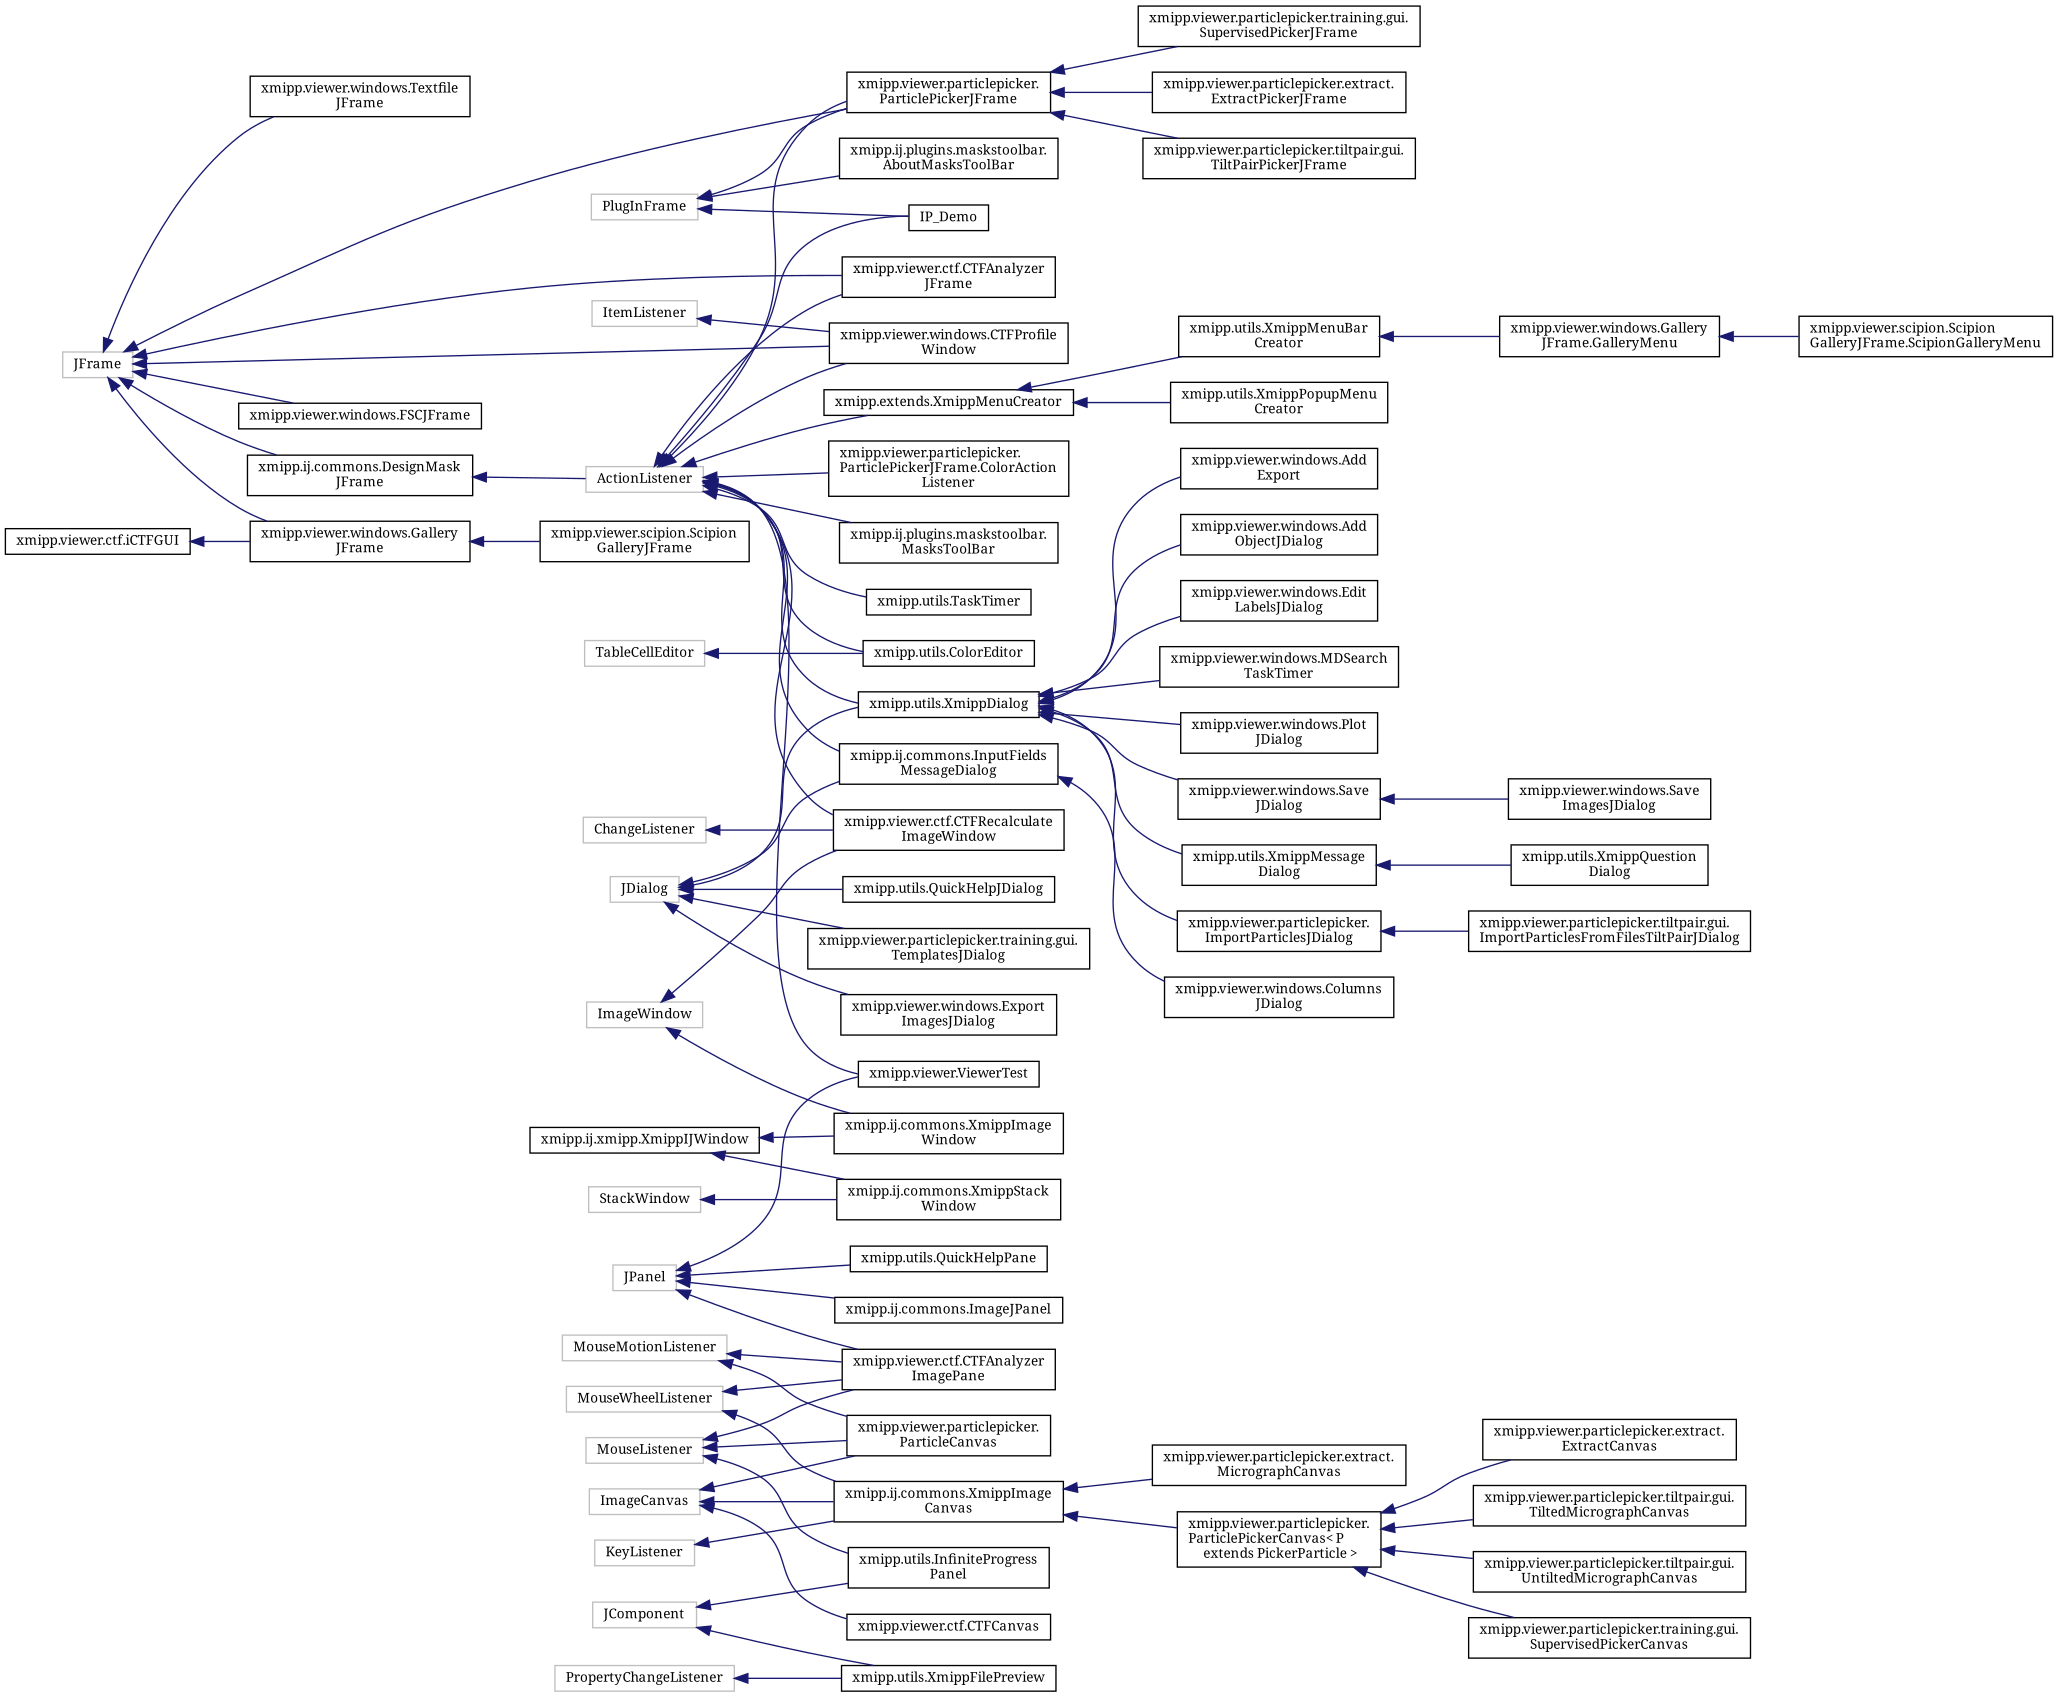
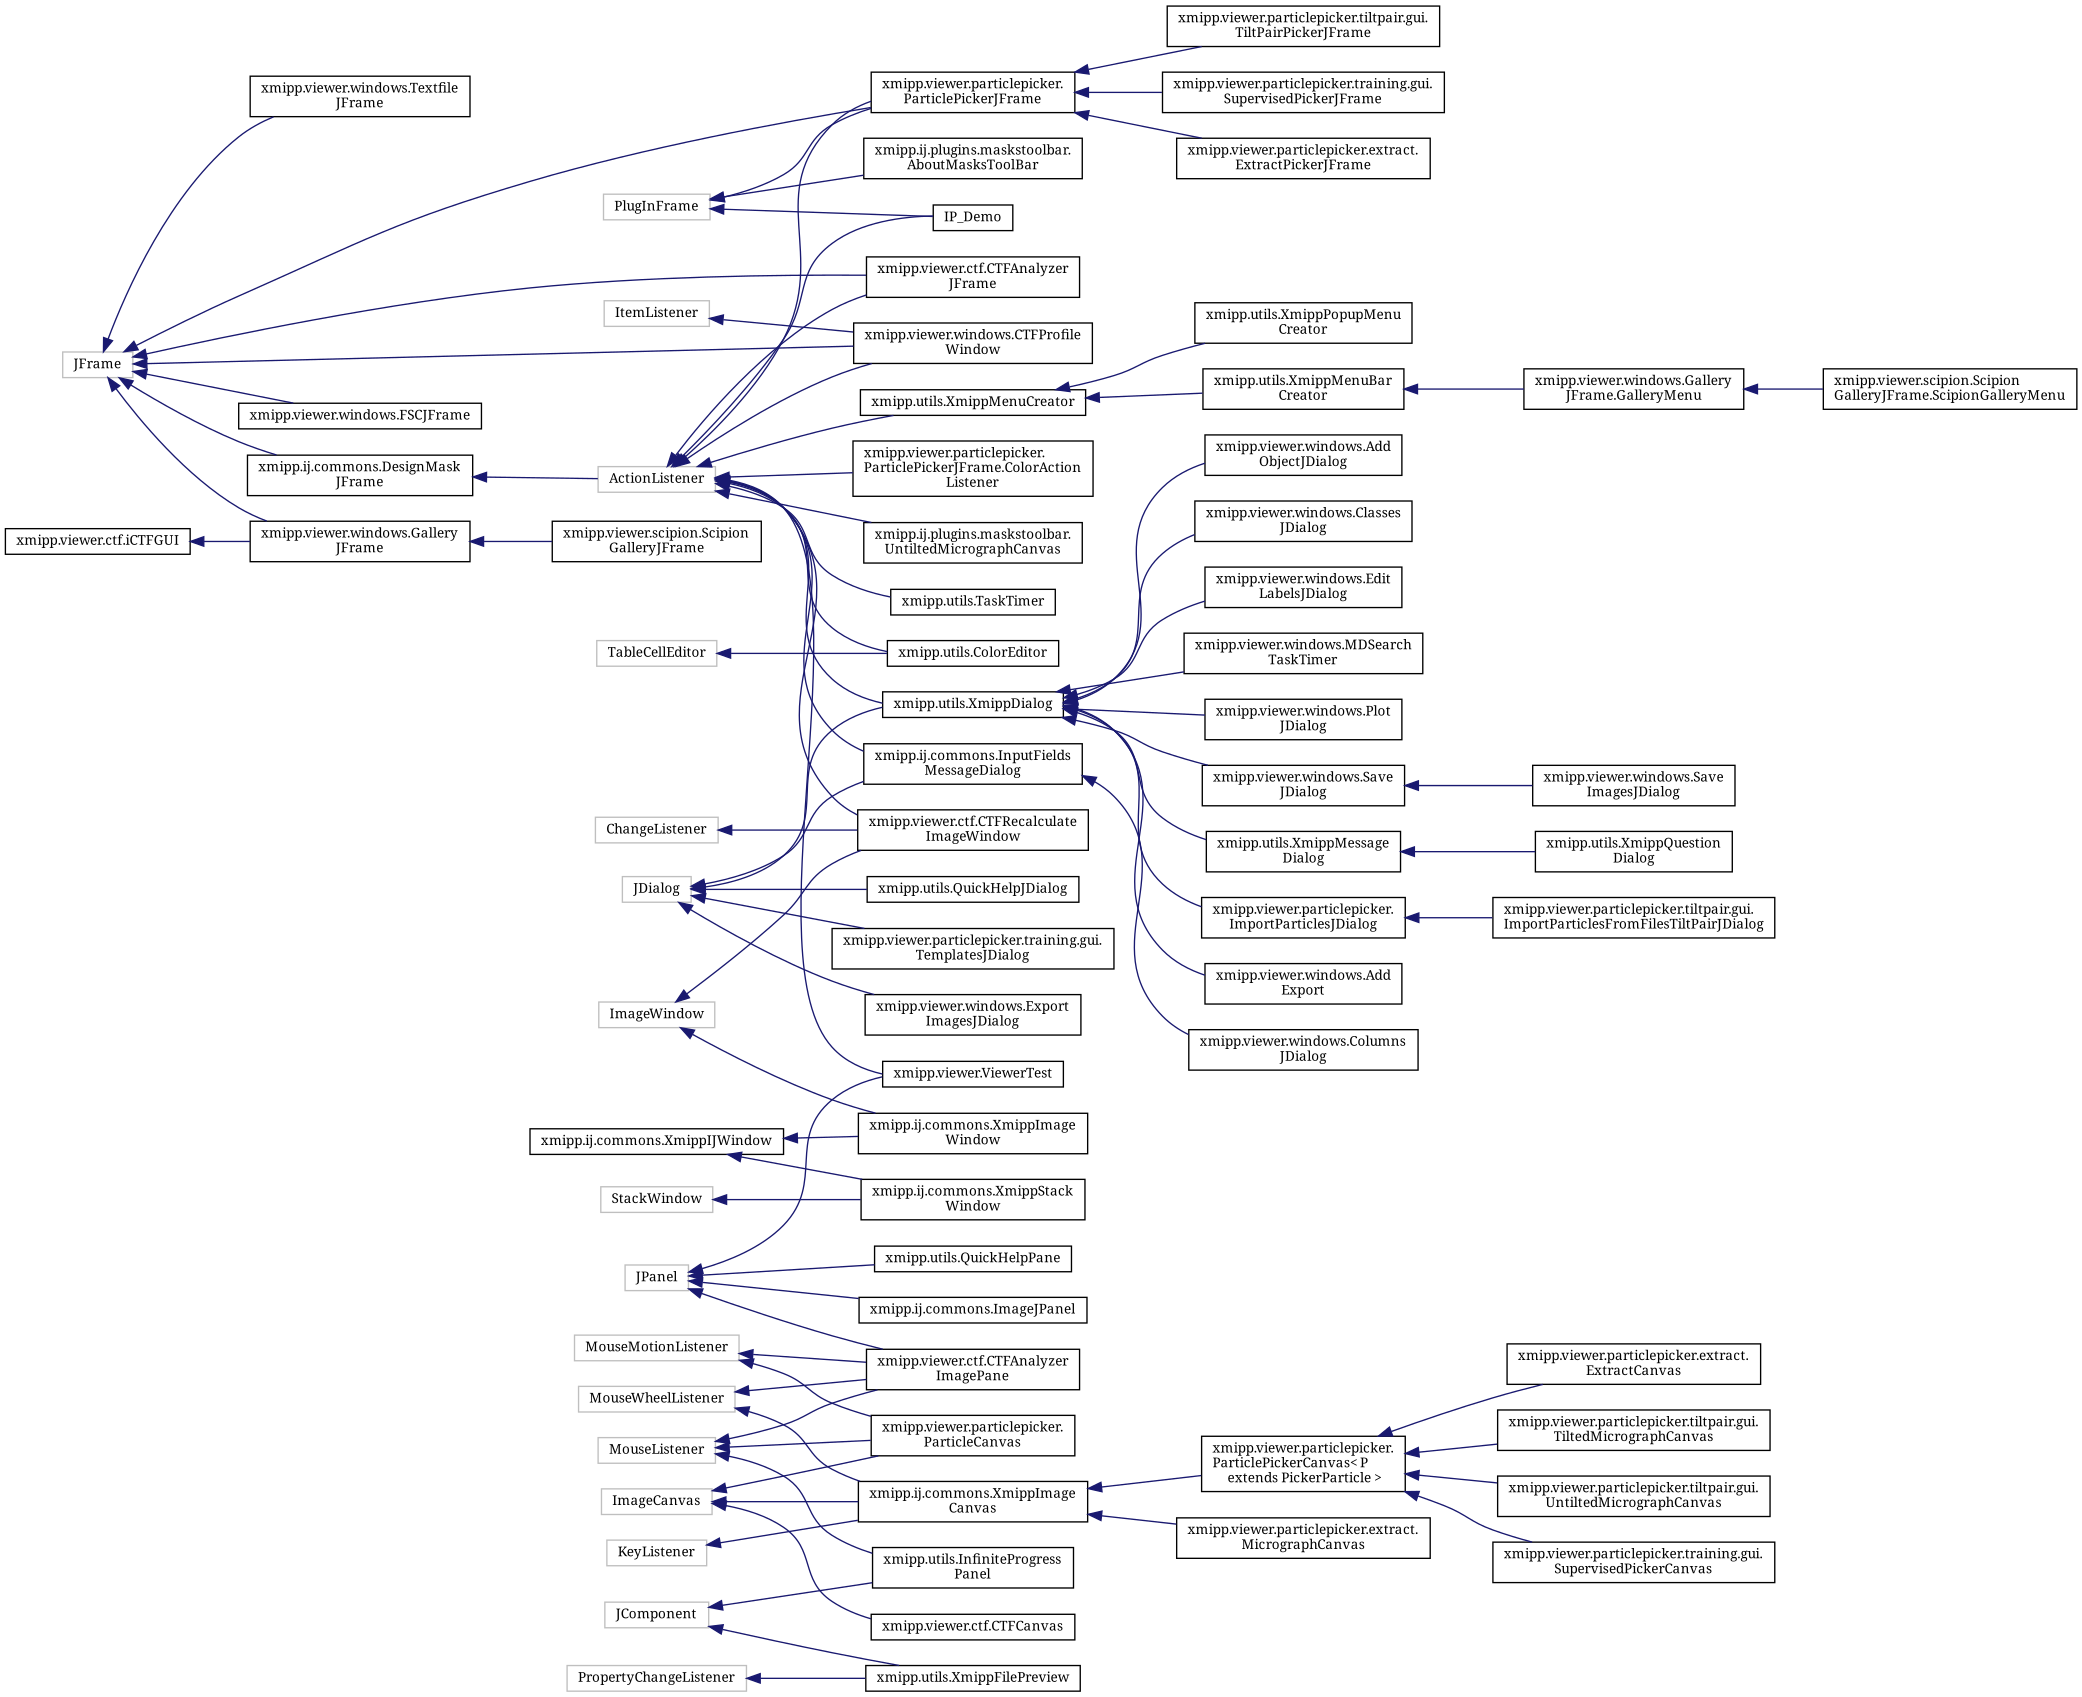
node "xmipp.extends.XmippMenuCreator": label "xmipp.extends.XmippMenuCreator" -> "xmipp.utils.XmippMenuCreator"
node "xmipp.viewer.windows.Classes JDialog": added
node "xmipp.ij.plugins.maskstoolbar. MasksToolBar": label "xmipp.ij.plugins.maskstoolbar. MasksToolBar" -> "xmipp.ij.plugins.maskstoolbar. UntiltedMicrographCanvas"
node "xmipp.ij.xmipp.XmippIJWindow": label "xmipp.ij.xmipp.XmippIJWindow" -> "xmipp.ij.commons.XmippIJWindow"
